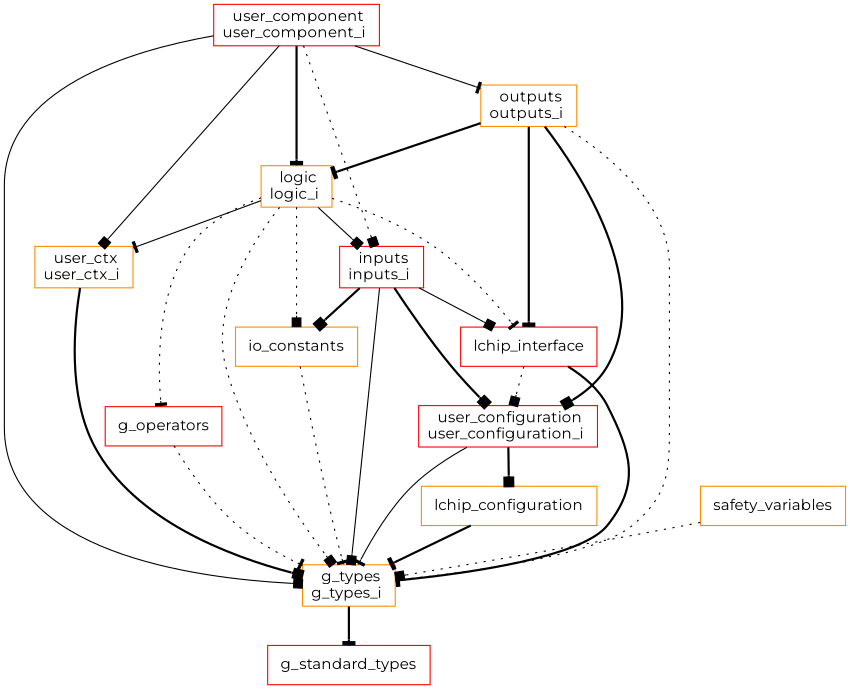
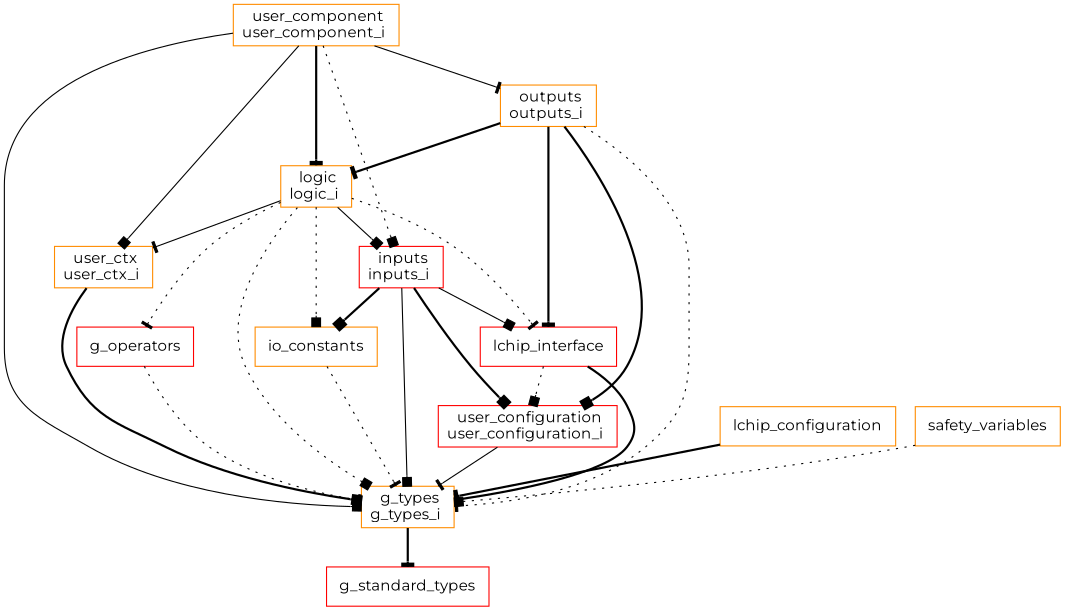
node "user_component user_component_i": color red -> darkorange
edge "user_configuration user_configuration_i" -> "lchip_configuration": removed
